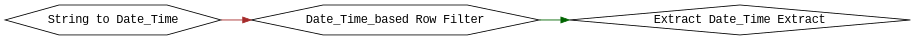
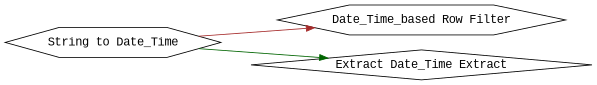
edge "Date_Time_based Row Filter" -> "Extract Date_Time Extract": now "String to Date_Time" -> "Extract Date_Time Extract"
